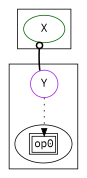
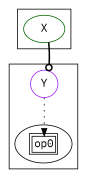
edge "Y" -> "X": reversed
